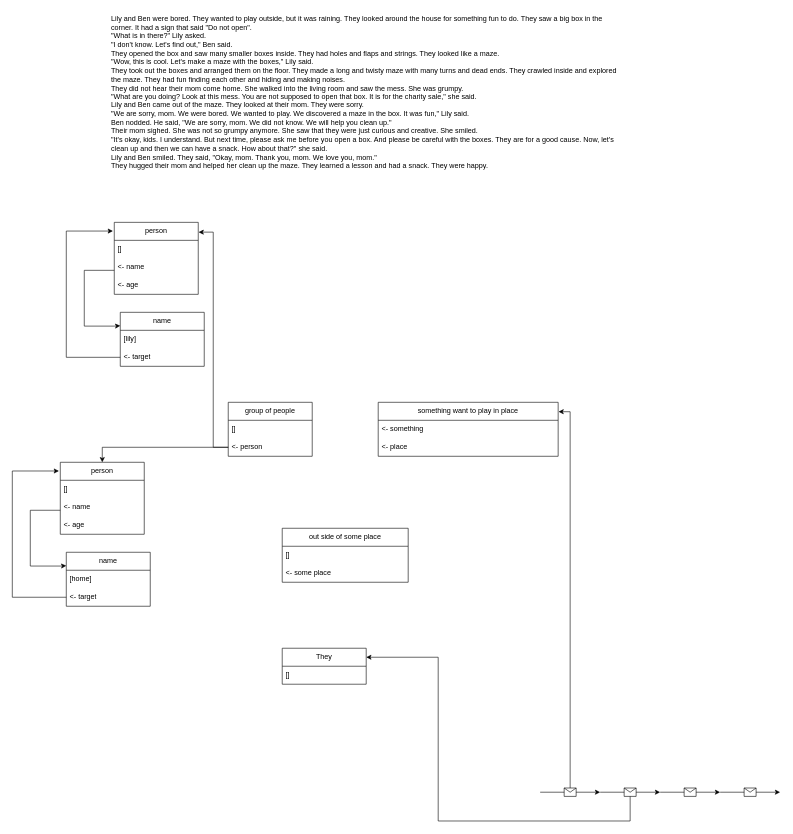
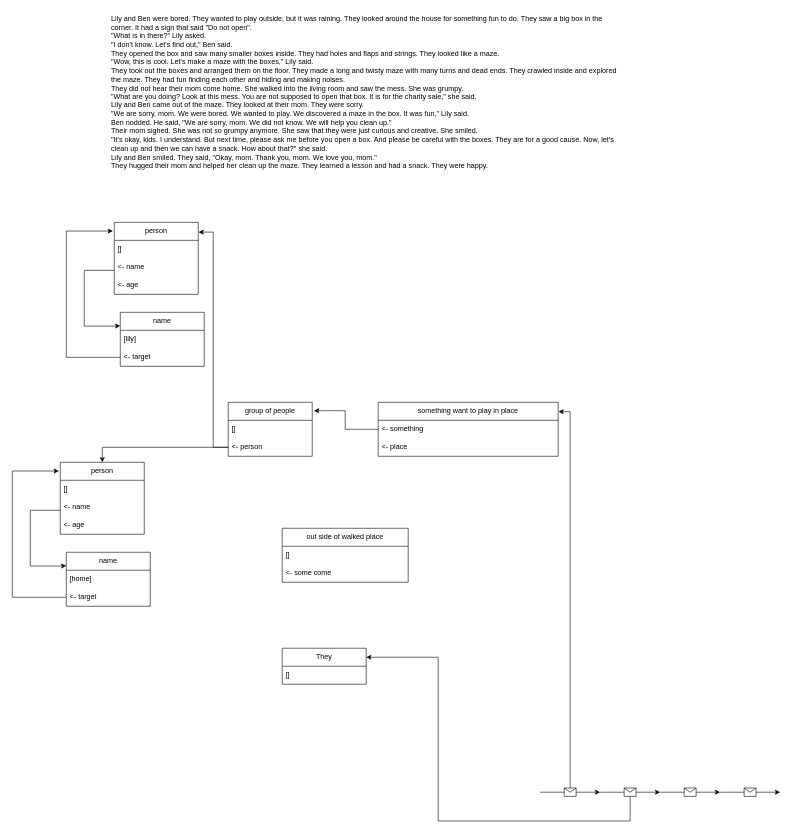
edge "<- something" -> "group of people": added
node "out side of some place": label "out side of some place" -> "out side of walked place"
node "<- some place": label "<- some place" -> "<- some come"
